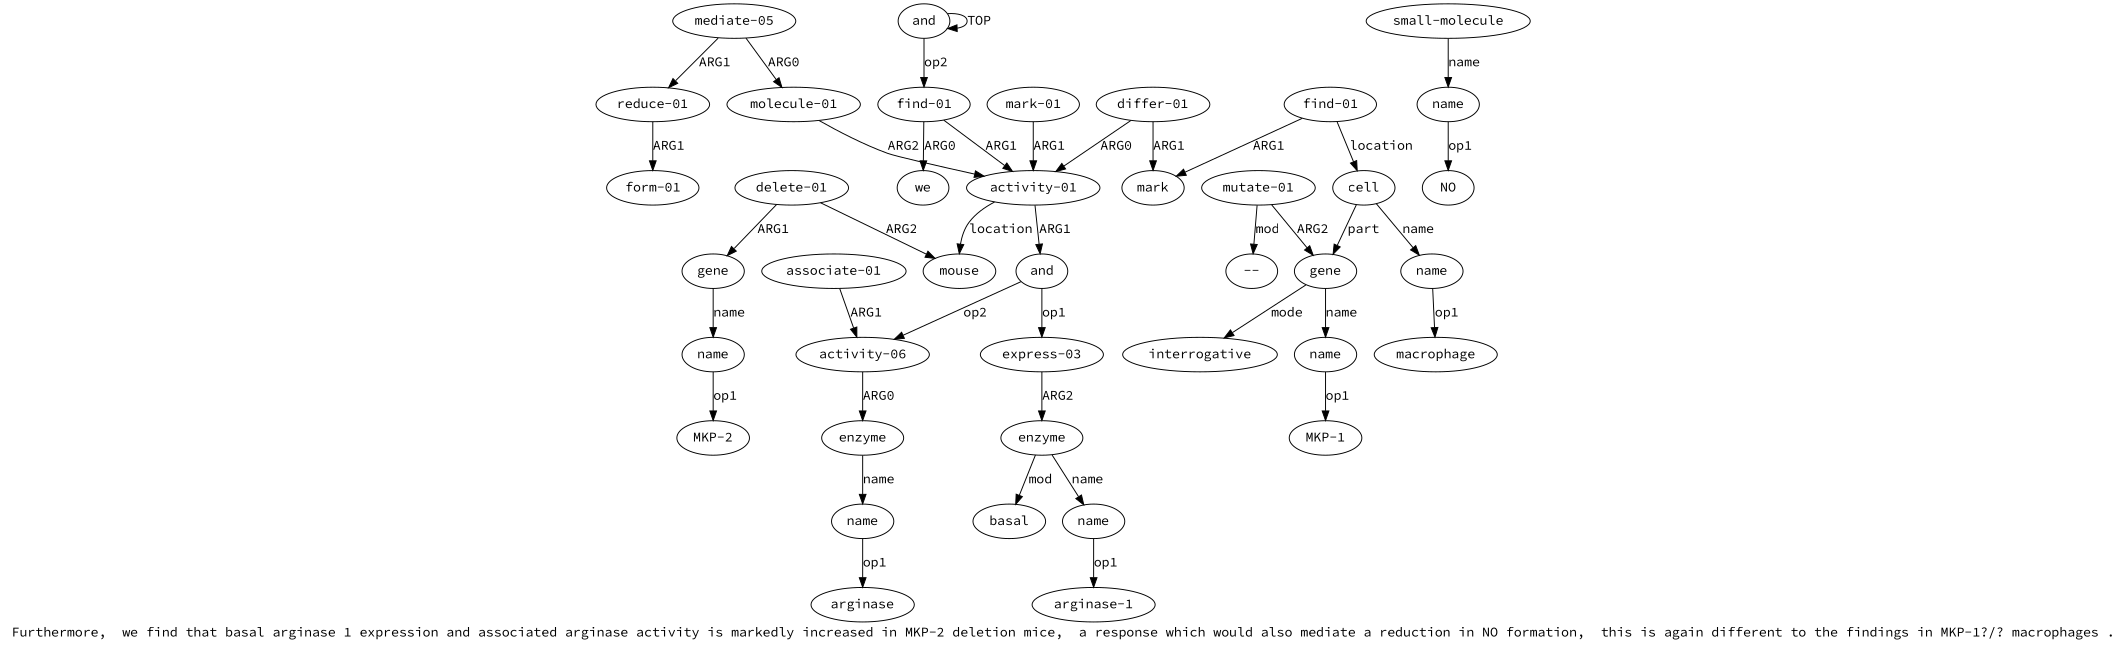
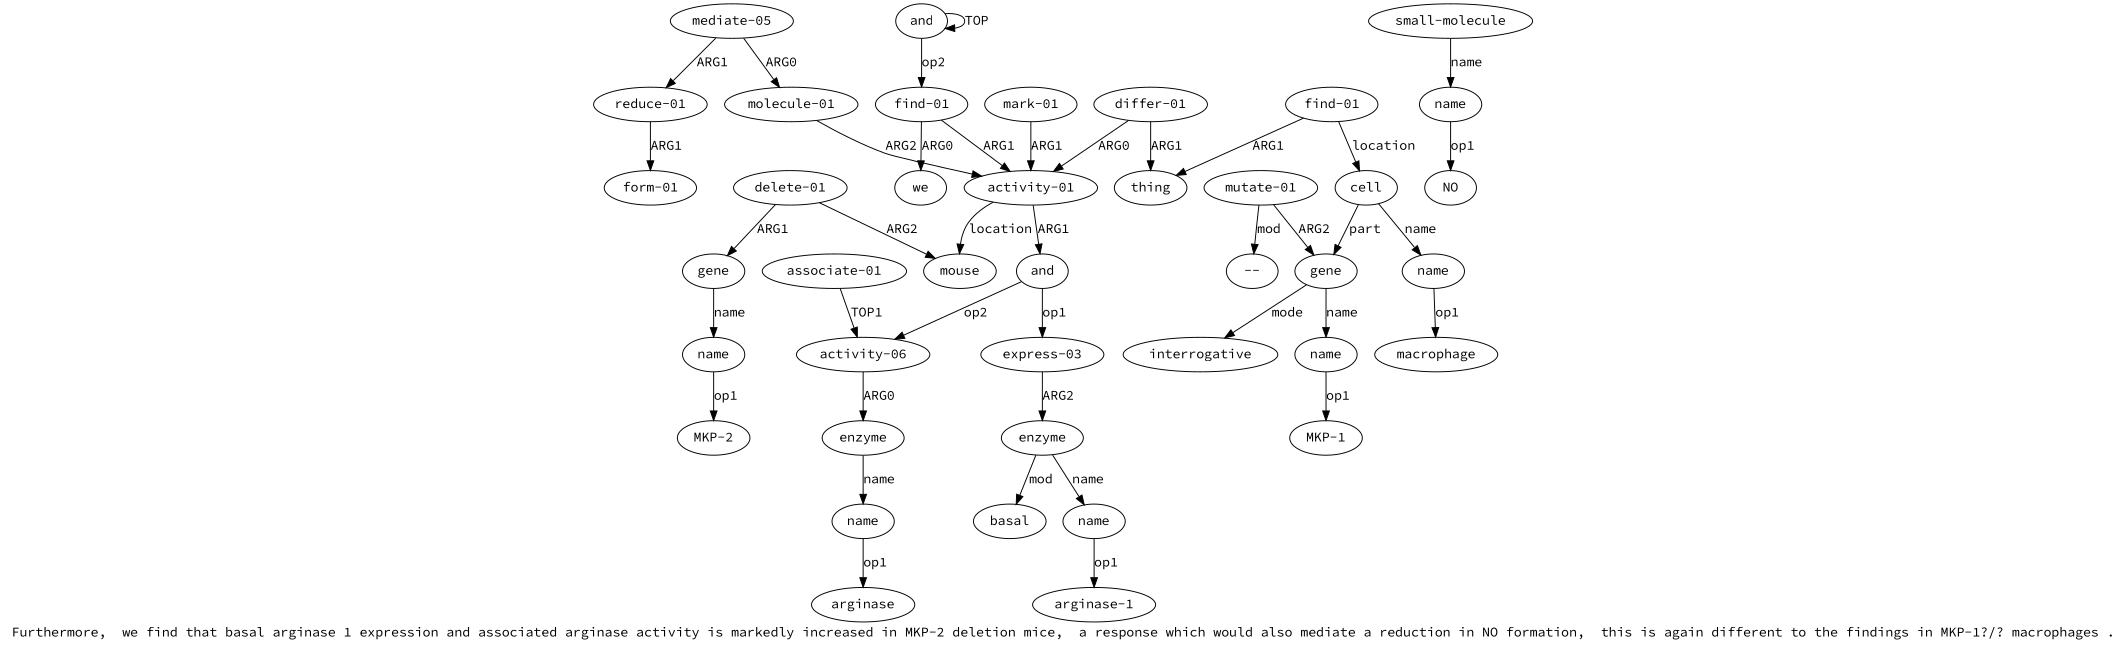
node "mark": label "mark" -> "thing"
edge "associate-01" -> "activity-06": label "ARG1" -> "TOP1"
